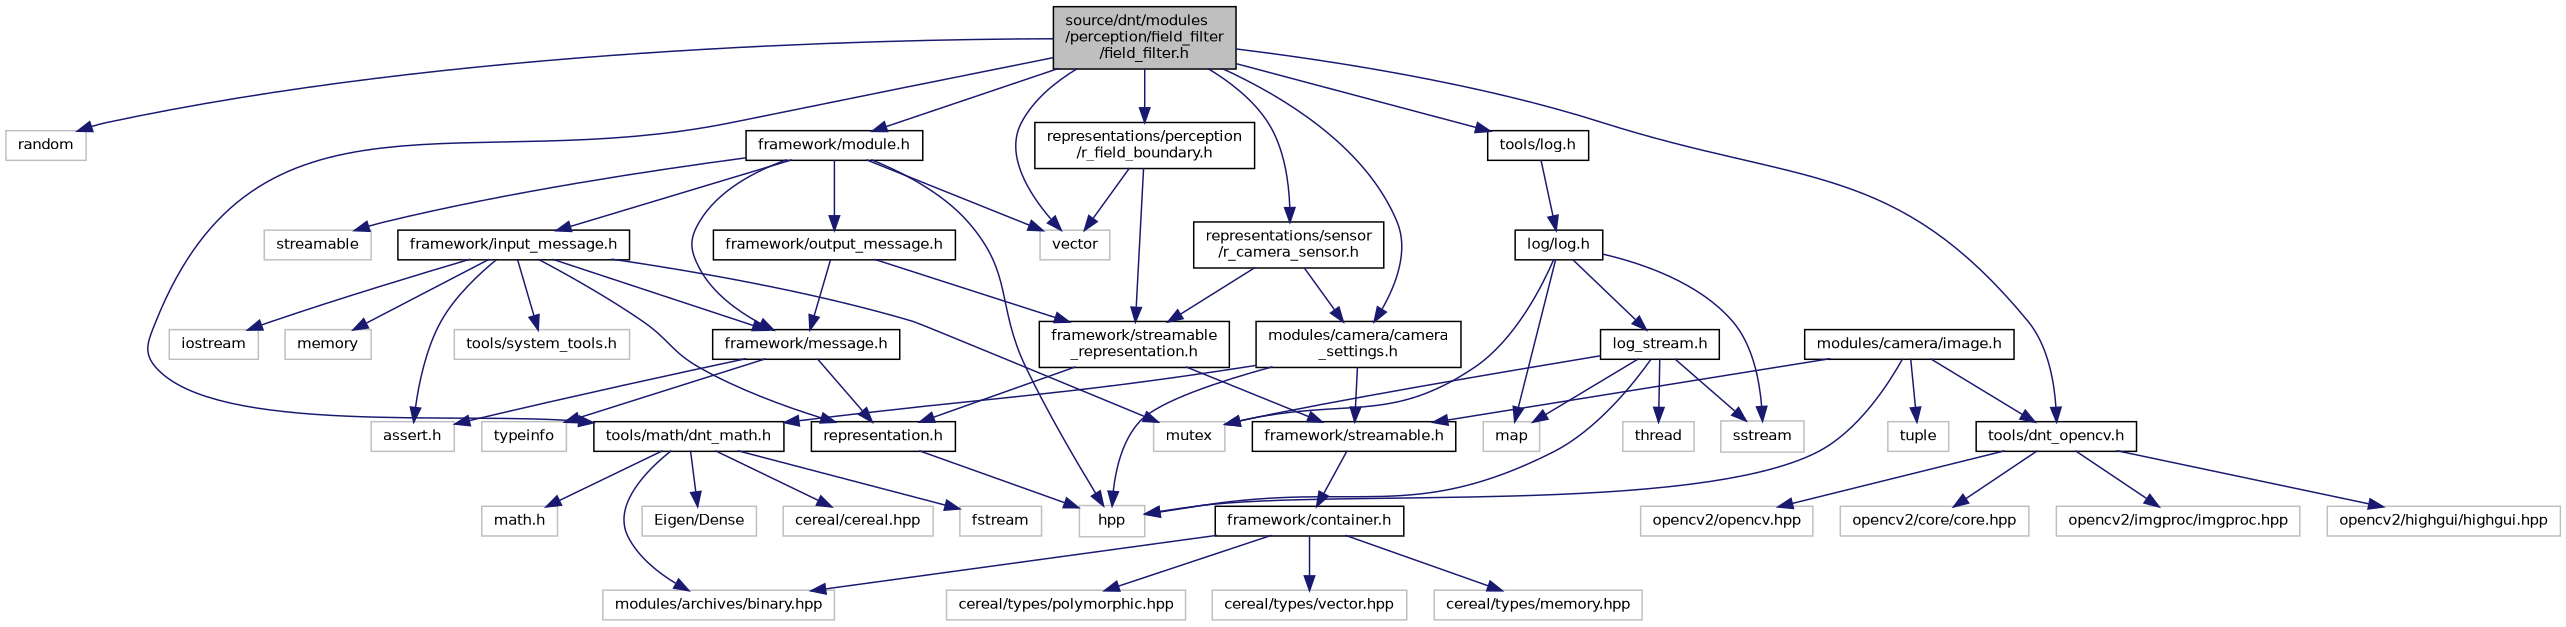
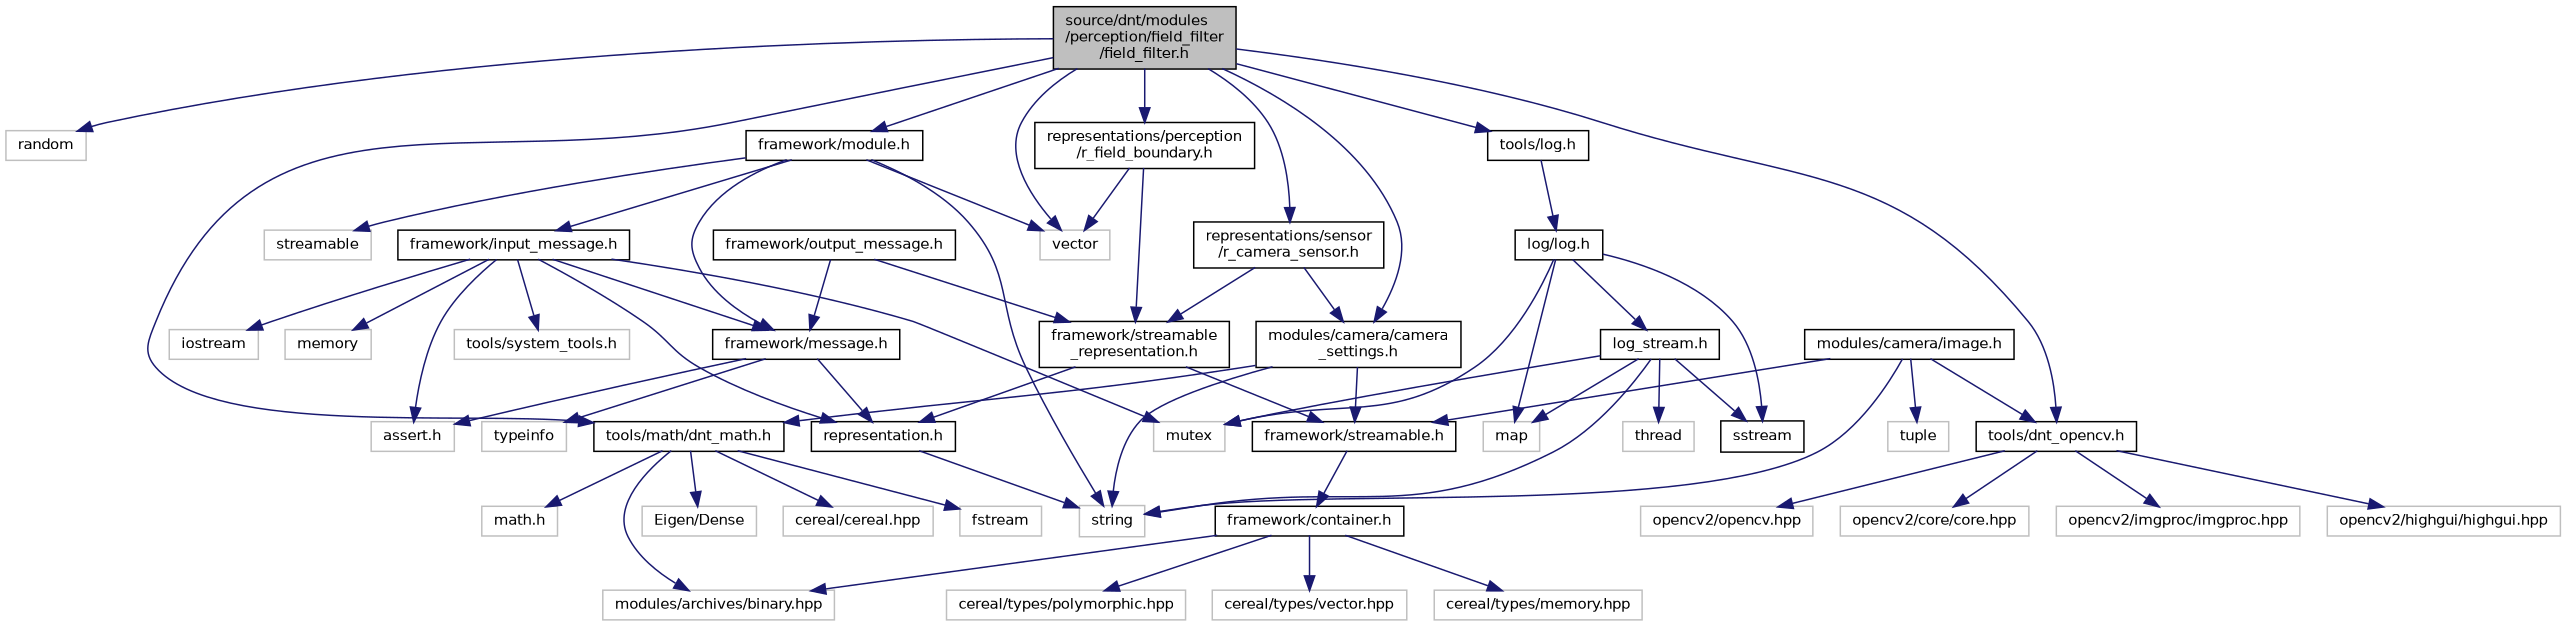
edge "framework/module.h" -> "framework/output_message.h": removed
node "sstream": color grey75 -> black
node "hpp": label "hpp" -> "string"
